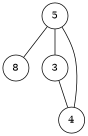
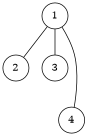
node "5": label "5" -> "1"
node "8": label "8" -> "2"
edge "3" -- "4": removed
